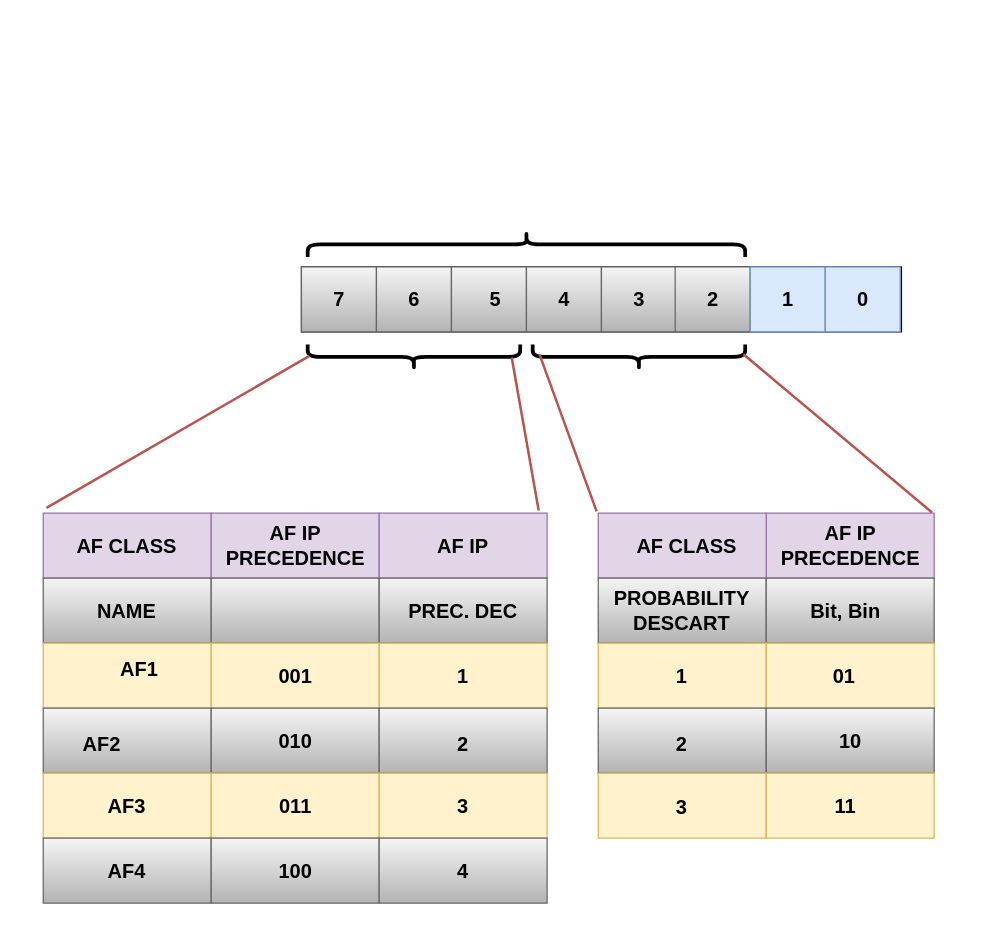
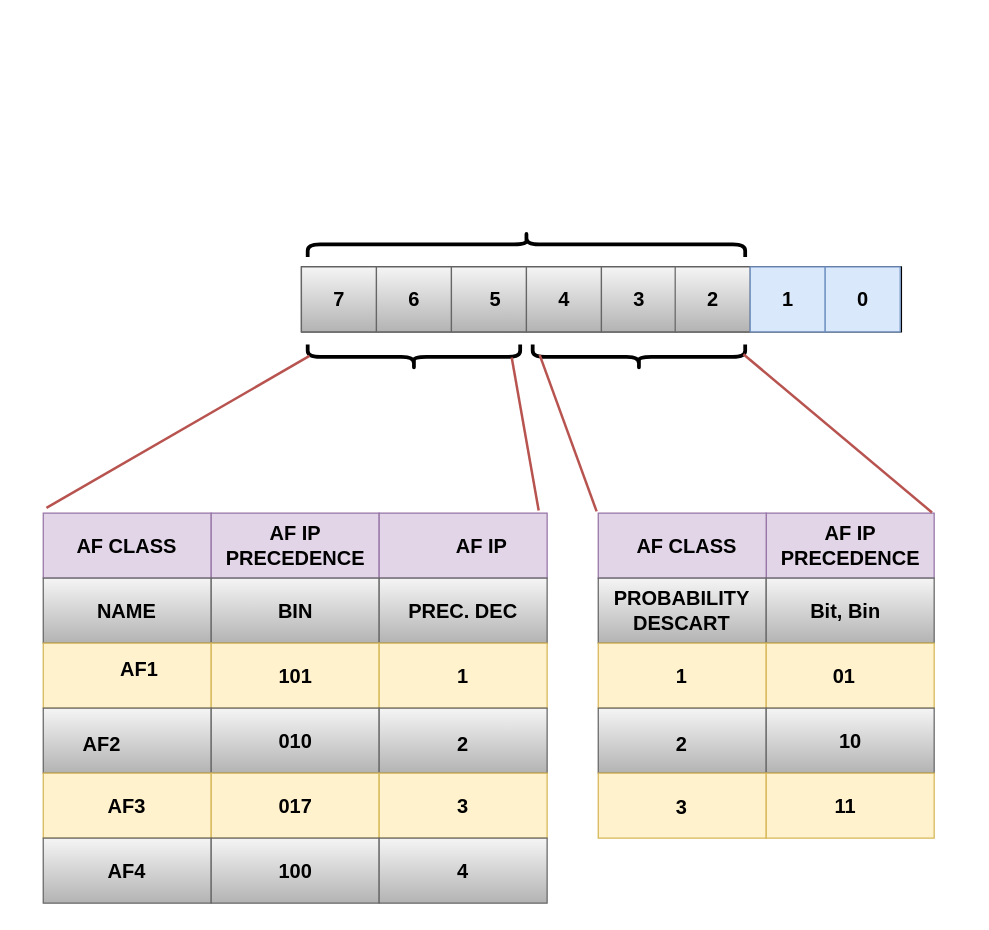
node "AF IP": moved (463, 546) -> (482, 546)
node "BIN": added
node "001": label "001" -> "101"
node "011": label "011" -> "017"
